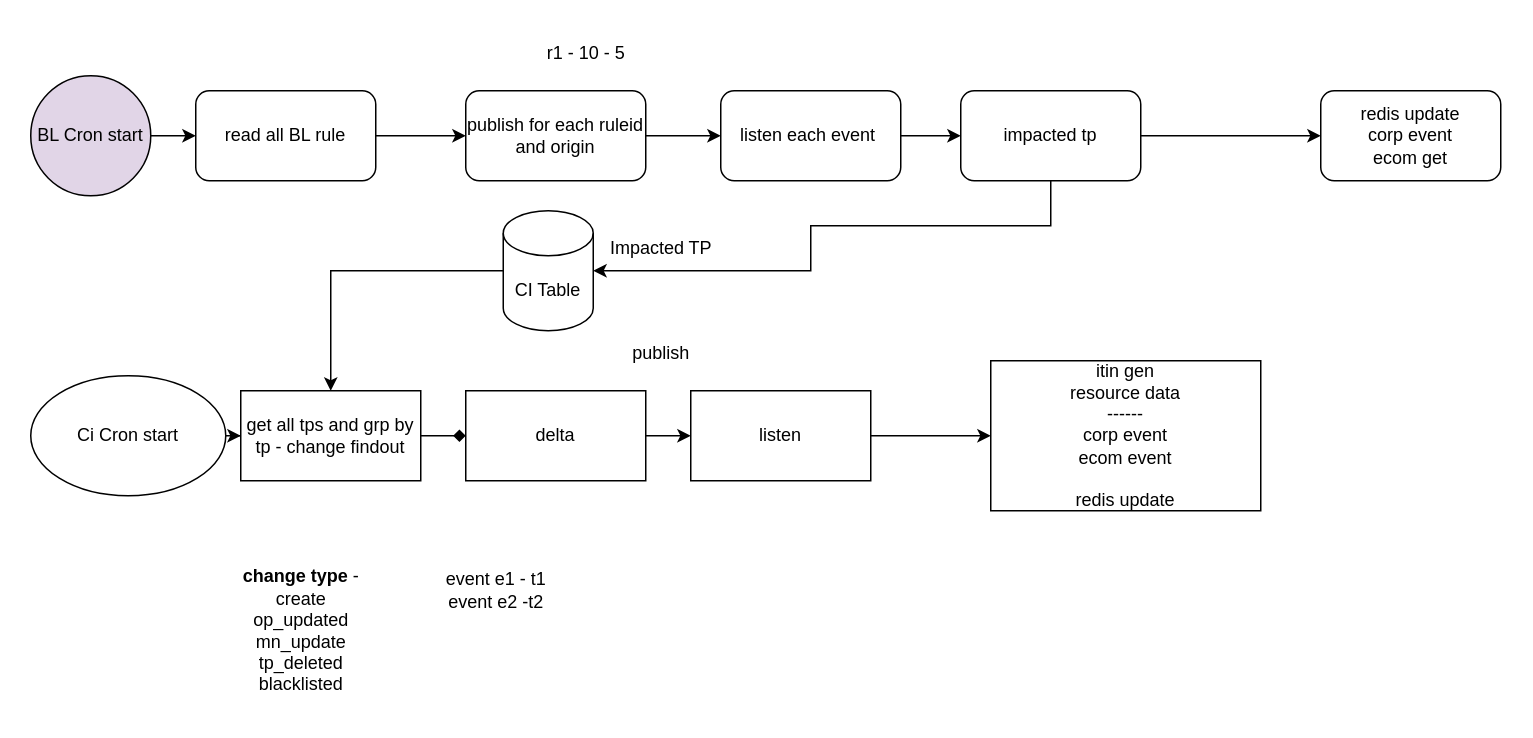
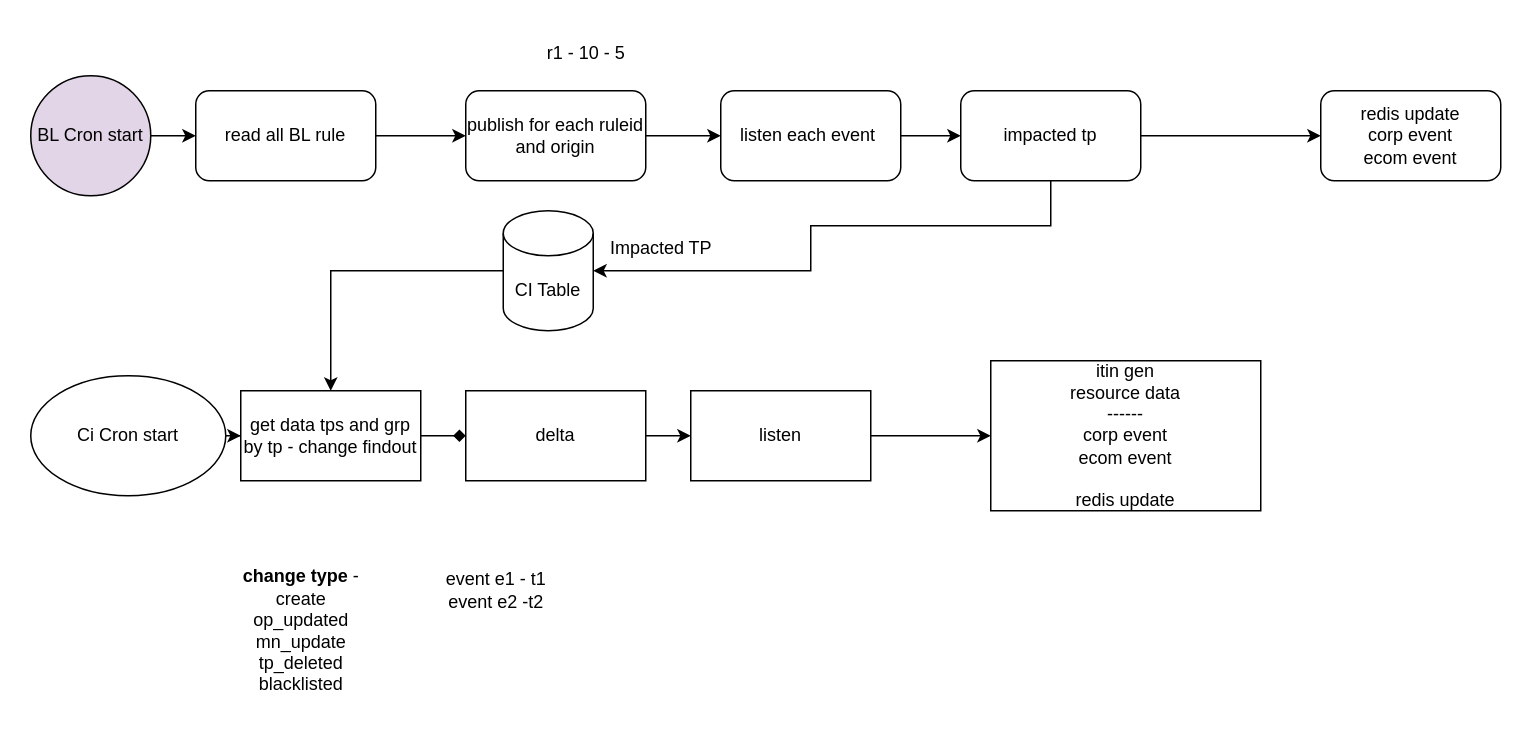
node "redis updatecorp eventecom get": label "redis updatecorp eventecom get" -> "redis updatecorp eventecom event"
node "publish": removed
node "get all tps and grp by tp - change findout": label "get all tps and grp by tp - change findout" -> "get data tps and grp by tp - change findout"
